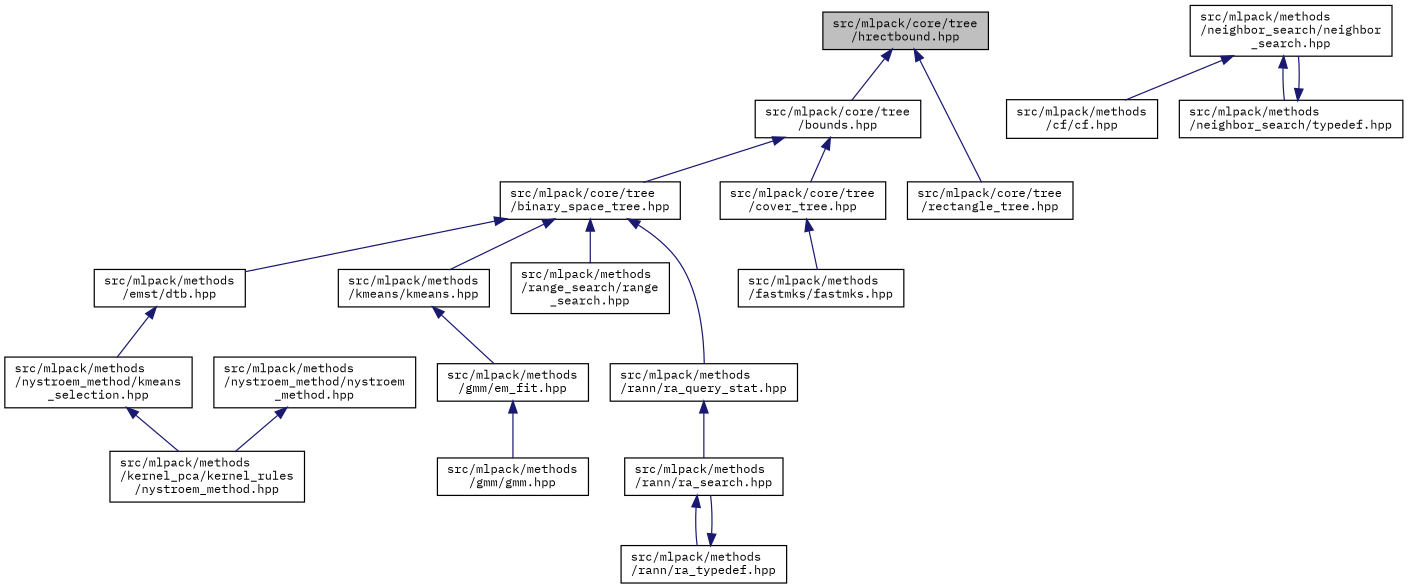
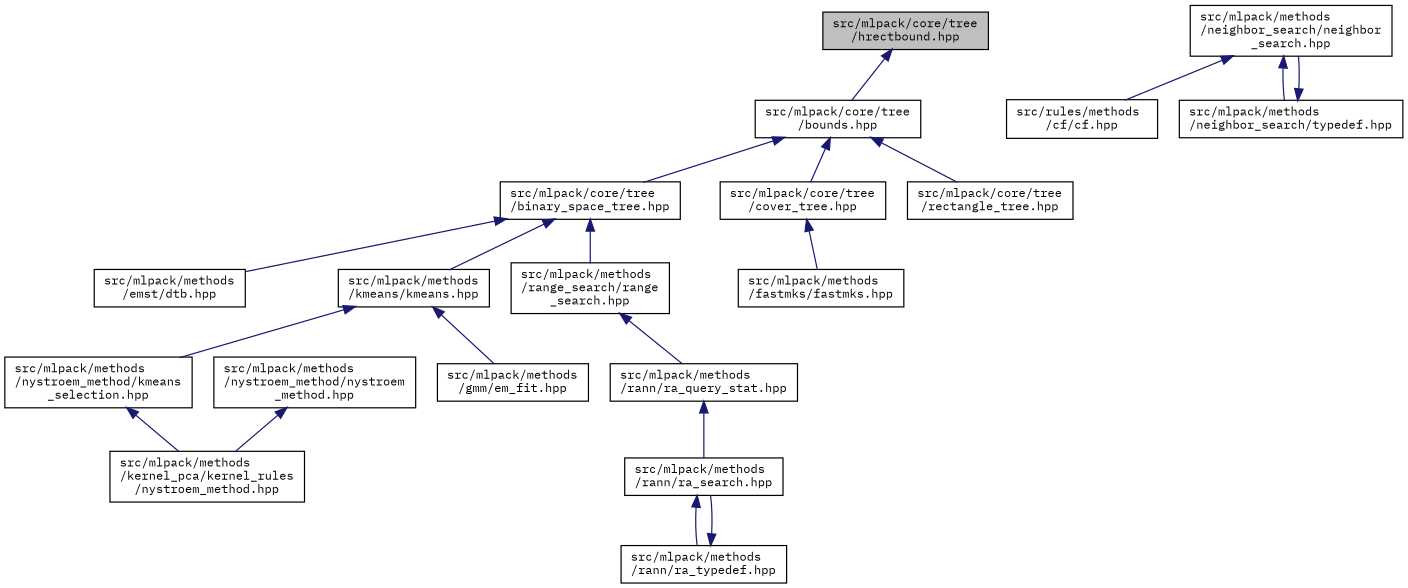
node "src/mlpack/methods /cf/cf.hpp": label "src/mlpack/methods /cf/cf.hpp" -> "src/rules/methods /cf/cf.hpp"
edge "src/mlpack/core/tree /rectangle_tree.hpp" -> "src/mlpack/core/tree /hrectbound.hpp": now "src/mlpack/core/tree /rectangle_tree.hpp" -> "src/mlpack/core/tree /bounds.hpp"
edge "src/mlpack/methods /rann/ra_query_stat.hpp" -> "src/mlpack/core/tree /binary_space_tree.hpp": now "src/mlpack/methods /rann/ra_query_stat.hpp" -> "src/mlpack/methods /range_search/range _search.hpp"
edge "src/mlpack/methods /nystroem_method/kmeans _selection.hpp" -> "src/mlpack/methods /emst/dtb.hpp": now "src/mlpack/methods /nystroem_method/kmeans _selection.hpp" -> "src/mlpack/methods /kmeans/kmeans.hpp"
node "src/mlpack/methods /gmm/gmm.hpp": removed
